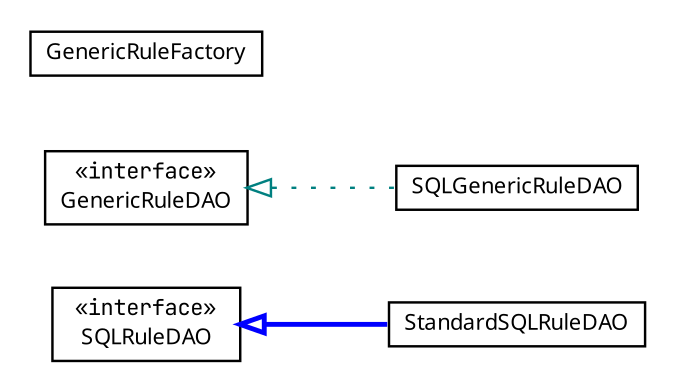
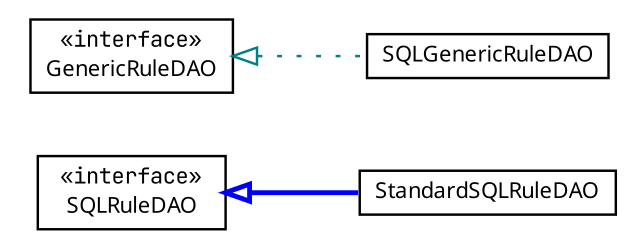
node "GenericRuleFactory": removed
